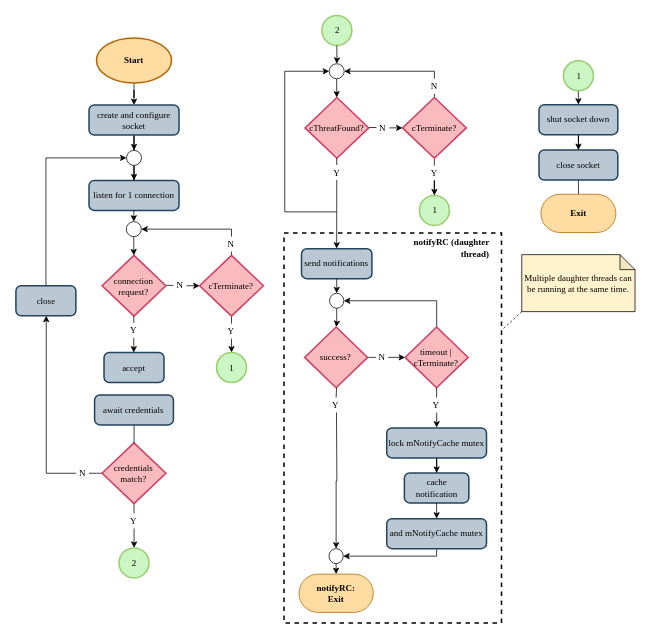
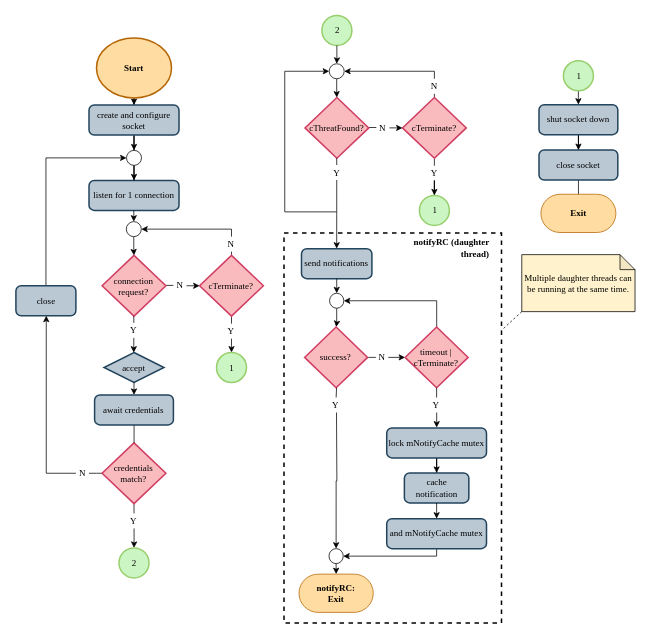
node "Start": size 75x45 -> 75x60
node "accept": shape rounded rectangle -> diamond
edge "accept" -> "await credentials": added
